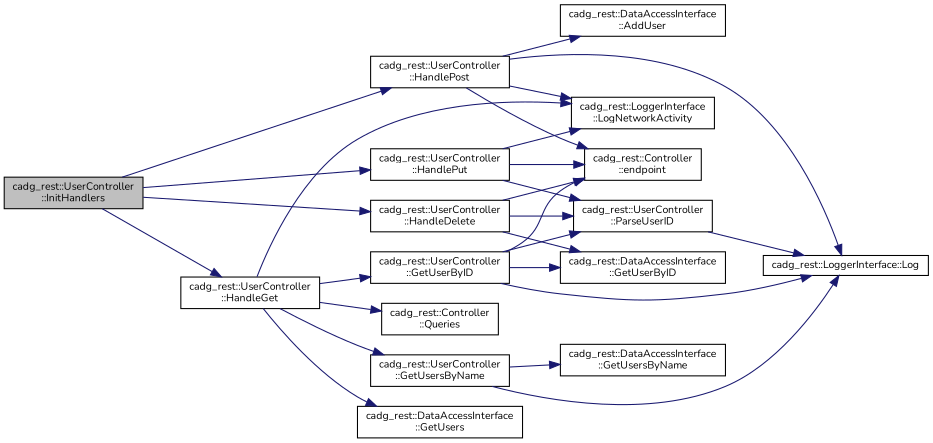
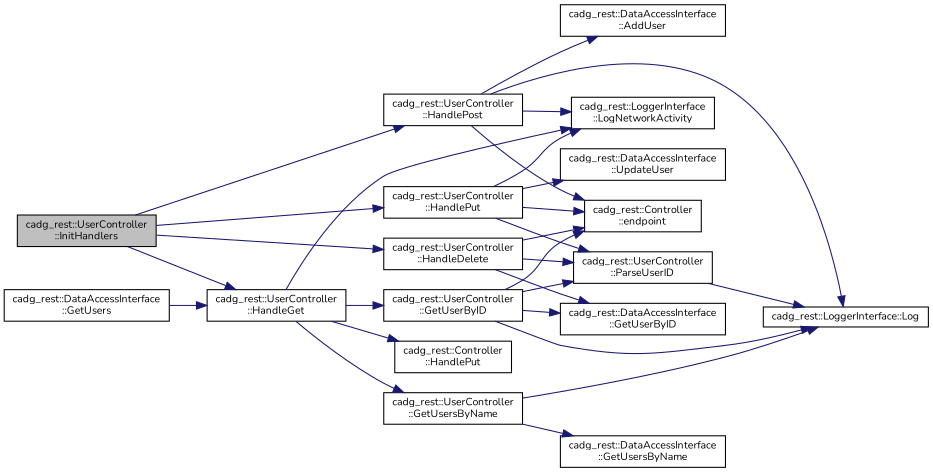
node "cadg_rest::DataAccessInterface ::UpdateUser": added
node "cadg_rest::Controller ::Queries": label "cadg_rest::Controller ::Queries" -> "cadg_rest::Controller ::HandlePut"
edge "cadg_rest::UserController ::HandleGet" -> "cadg_rest::DataAccessInterface ::GetUsers": reversed
